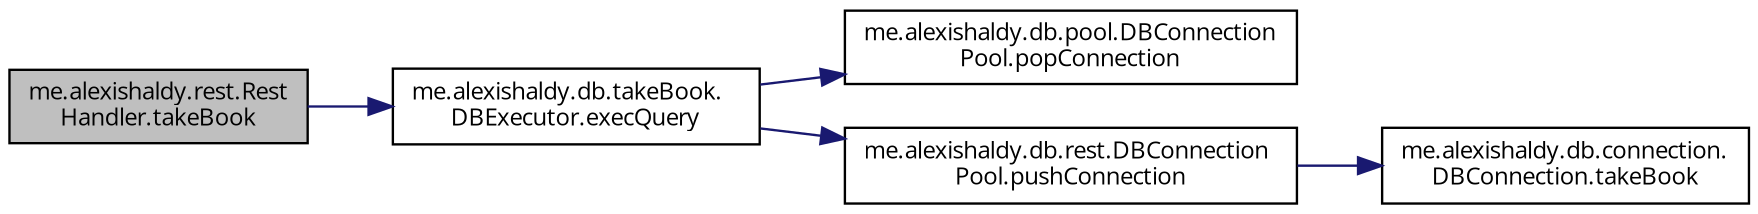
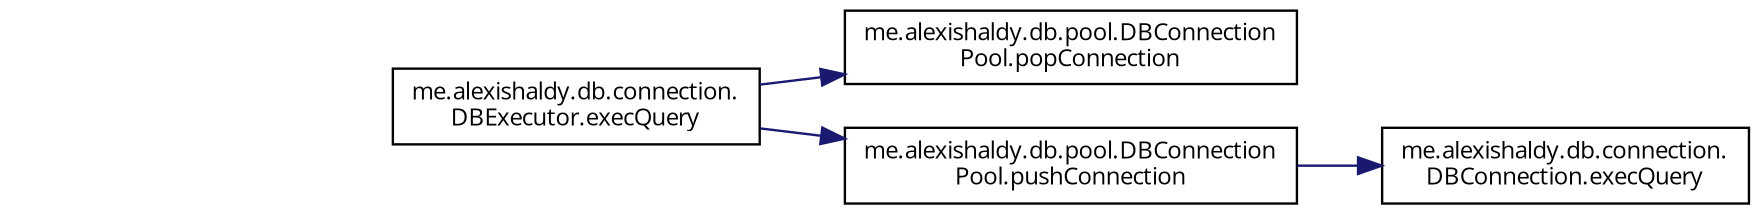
node "me.alexishaldy.rest.Rest Handler.takeBook": removed
node "me.alexishaldy.db.takeBook. DBExecutor.execQuery": label "me.alexishaldy.db.takeBook. DBExecutor.execQuery" -> "me.alexishaldy.db.connection. DBExecutor.execQuery"
node "me.alexishaldy.db.rest.DBConnection Pool.pushConnection": label "me.alexishaldy.db.rest.DBConnection Pool.pushConnection" -> "me.alexishaldy.db.pool.DBConnection Pool.pushConnection"
node "me.alexishaldy.db.connection. DBConnection.takeBook": label "me.alexishaldy.db.connection. DBConnection.takeBook" -> "me.alexishaldy.db.connection. DBConnection.execQuery"
